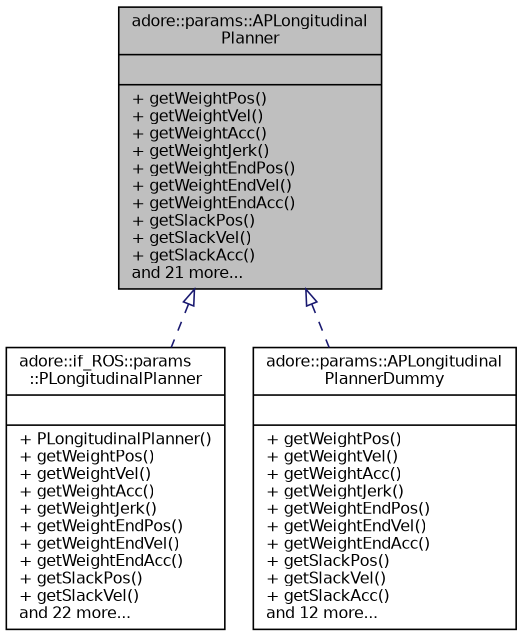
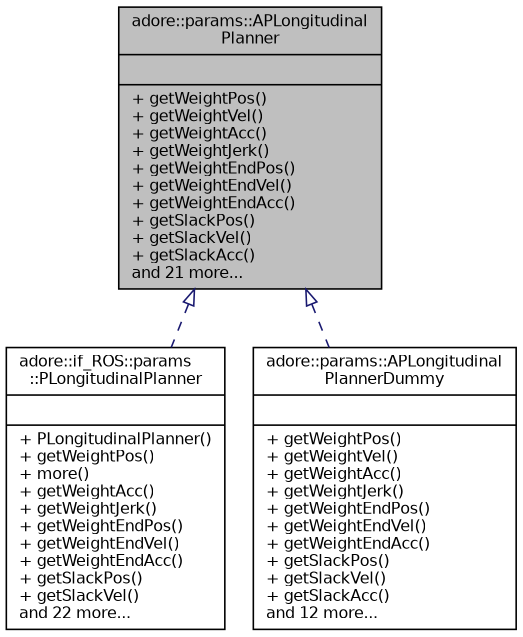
node "adore::if_ROS::params": text "+ getWeightVel()" -> "+ more()"
